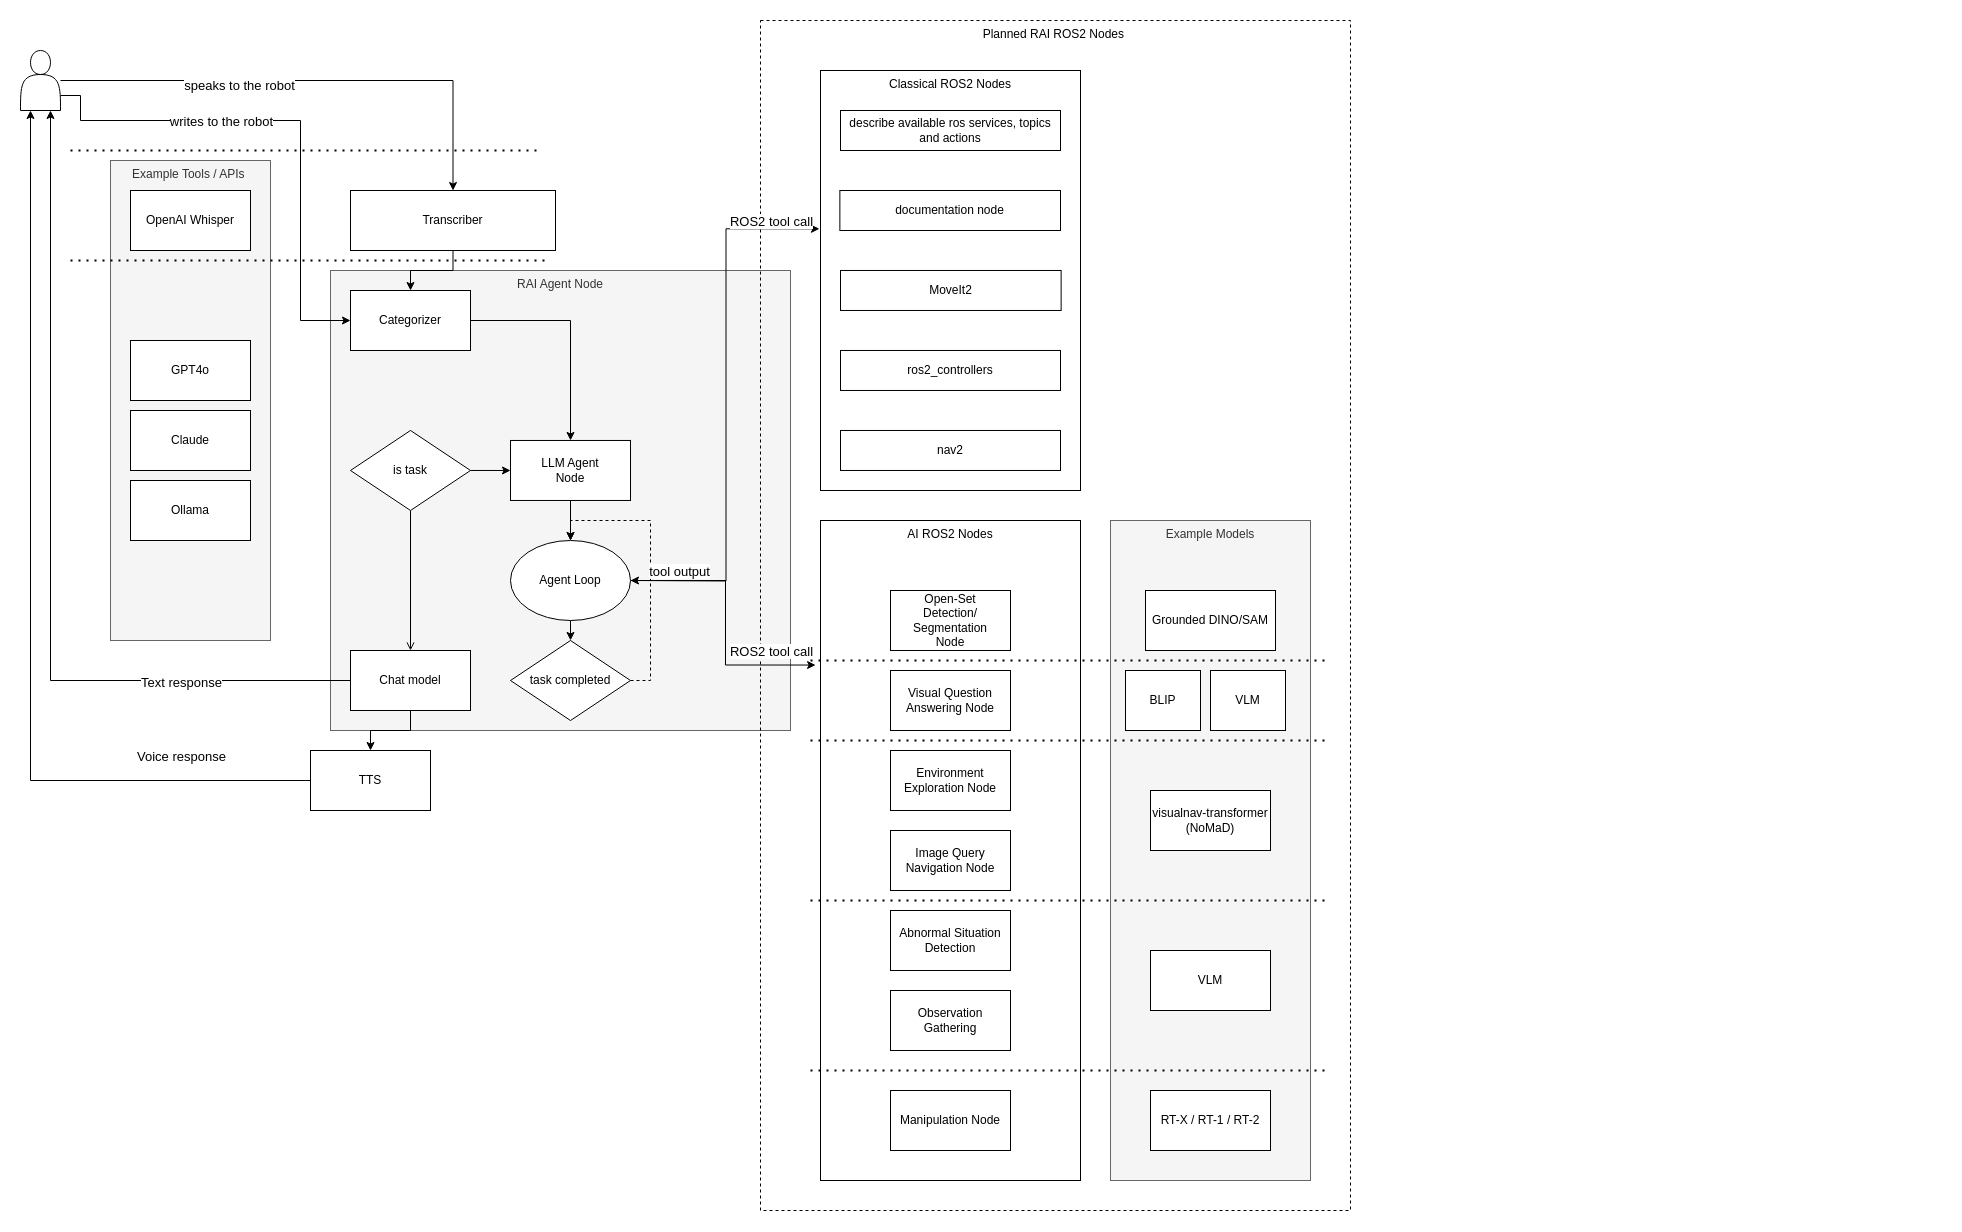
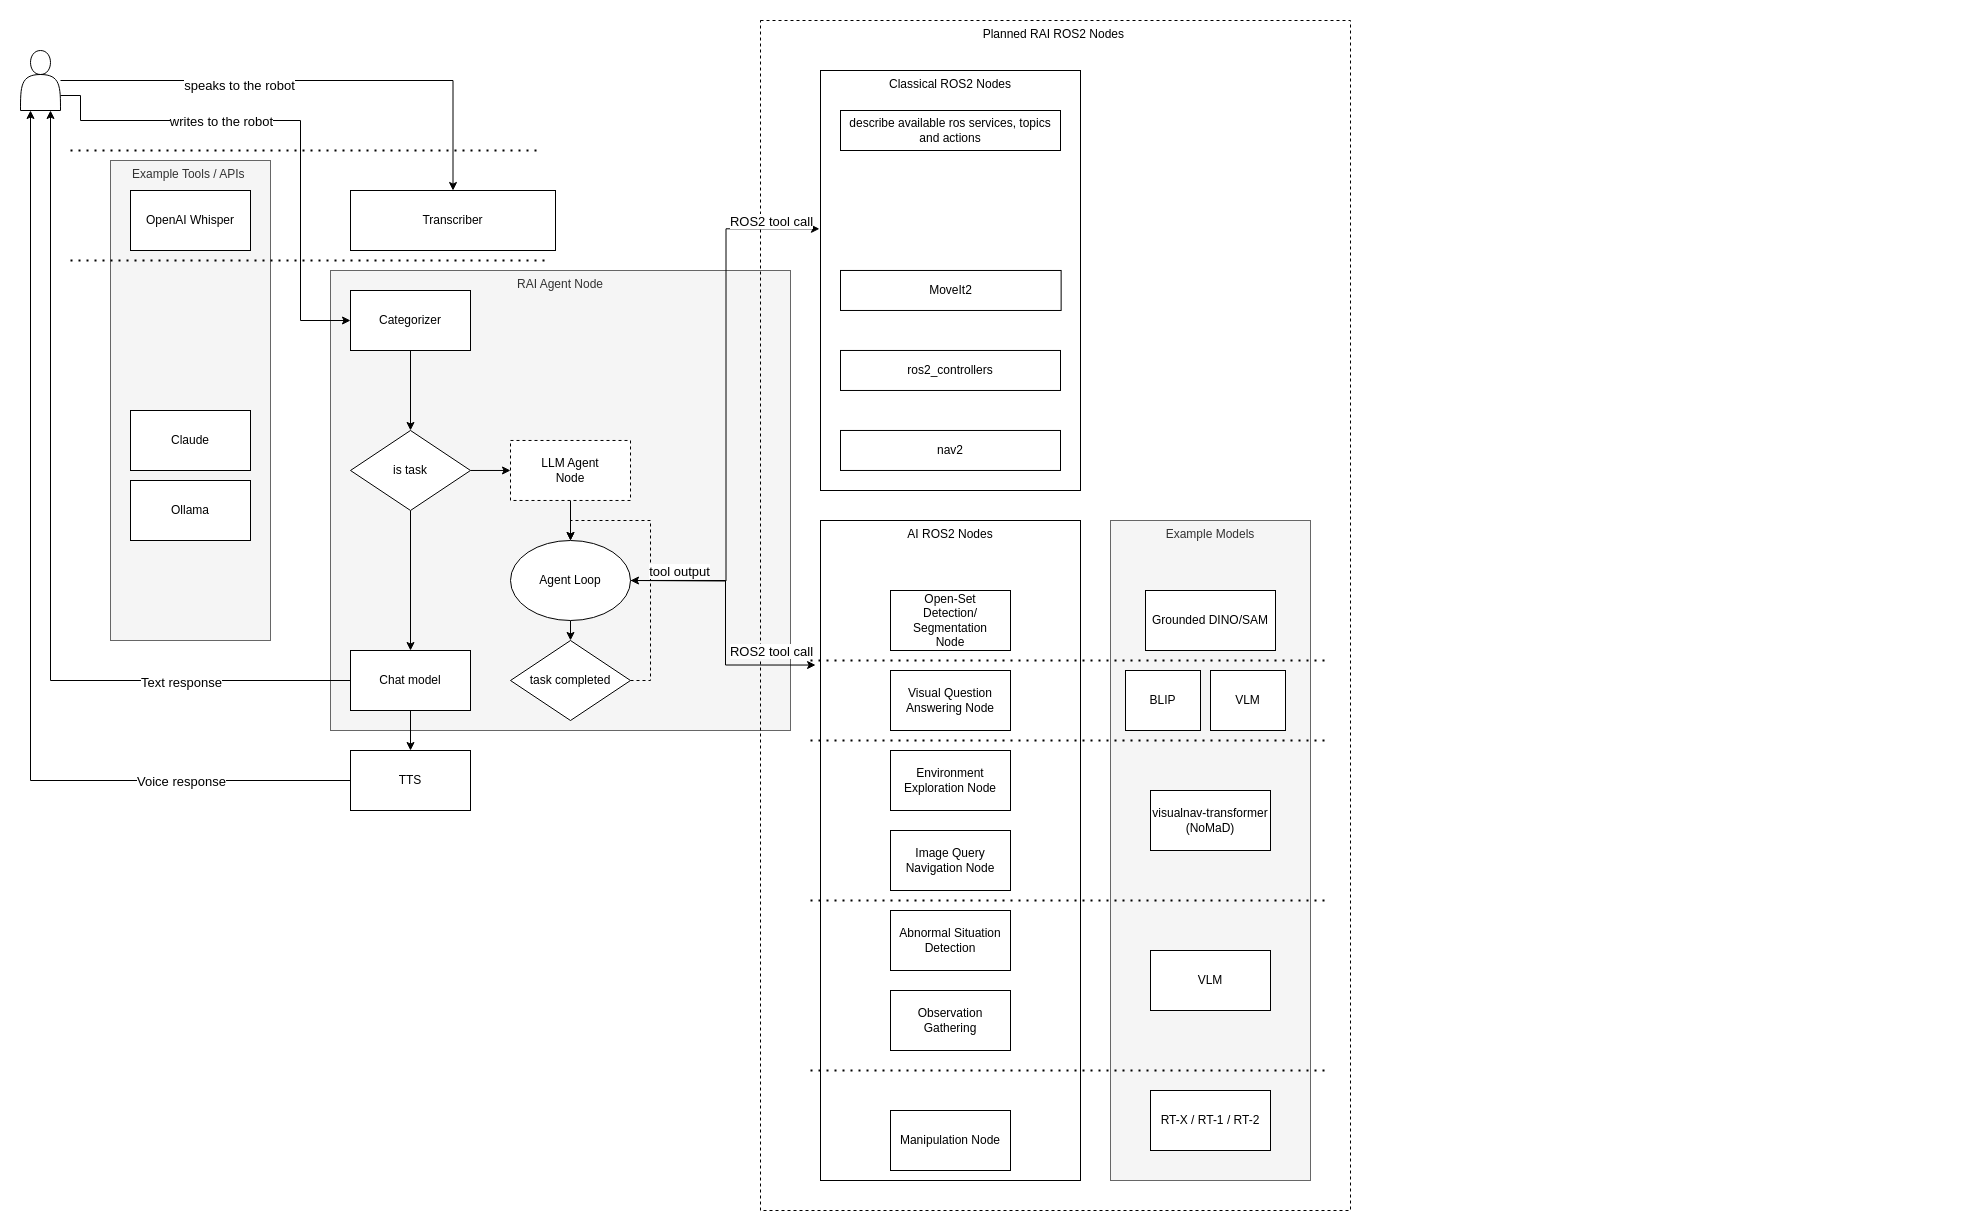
node "documentation node": removed
edge "Transcriber" -> "Categorizer": removed
edge "Categorizer" -> "LLM Agent Node": now "Categorizer" -> "is task"
node "GPT4o": removed
node "LLM Agent Node": style solid -> dashed
edge "is task" -> "Chat model": arrowhead open -> classic
node "TTS": moved (371, 781) -> (411, 781)
node "Manipulation Node": moved (951, 1121) -> (951, 1141)
